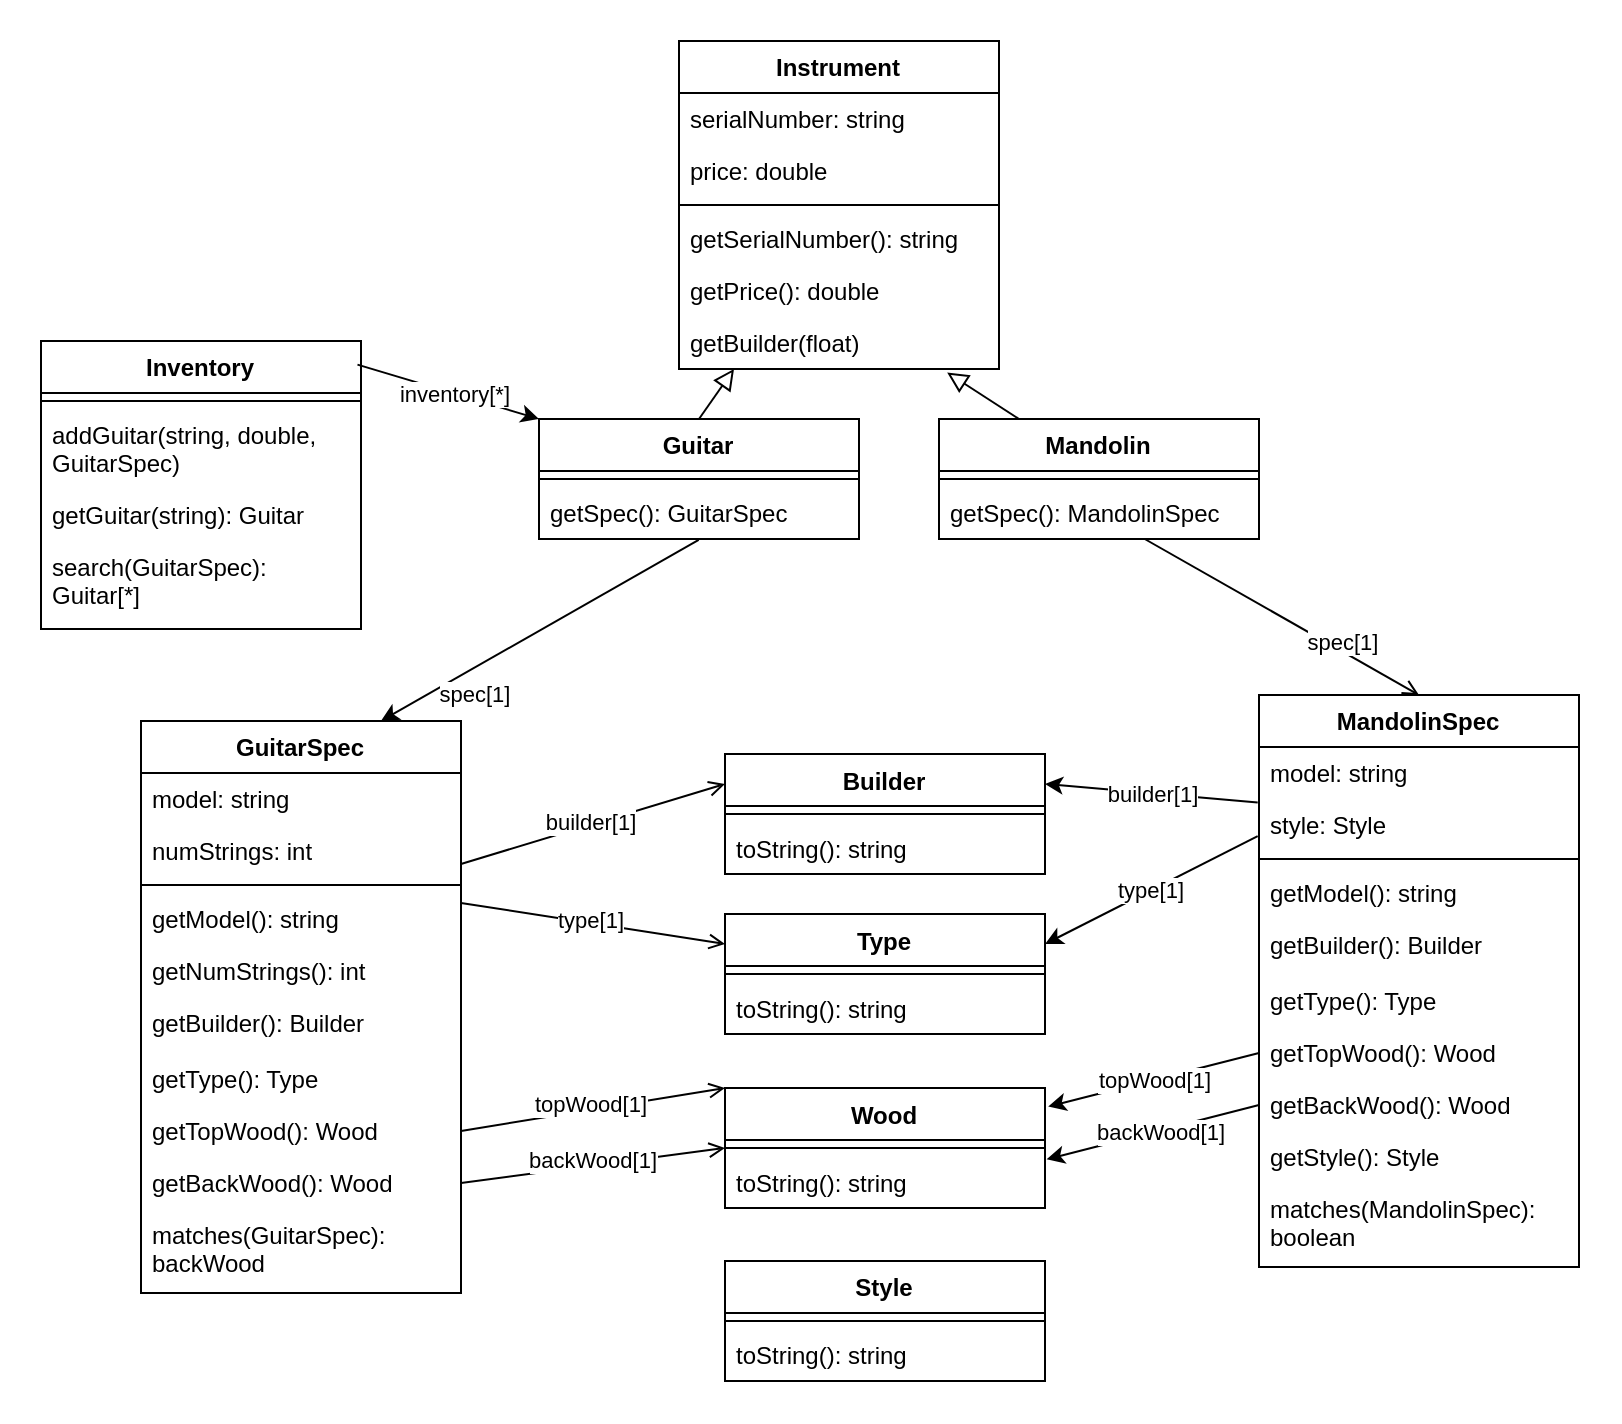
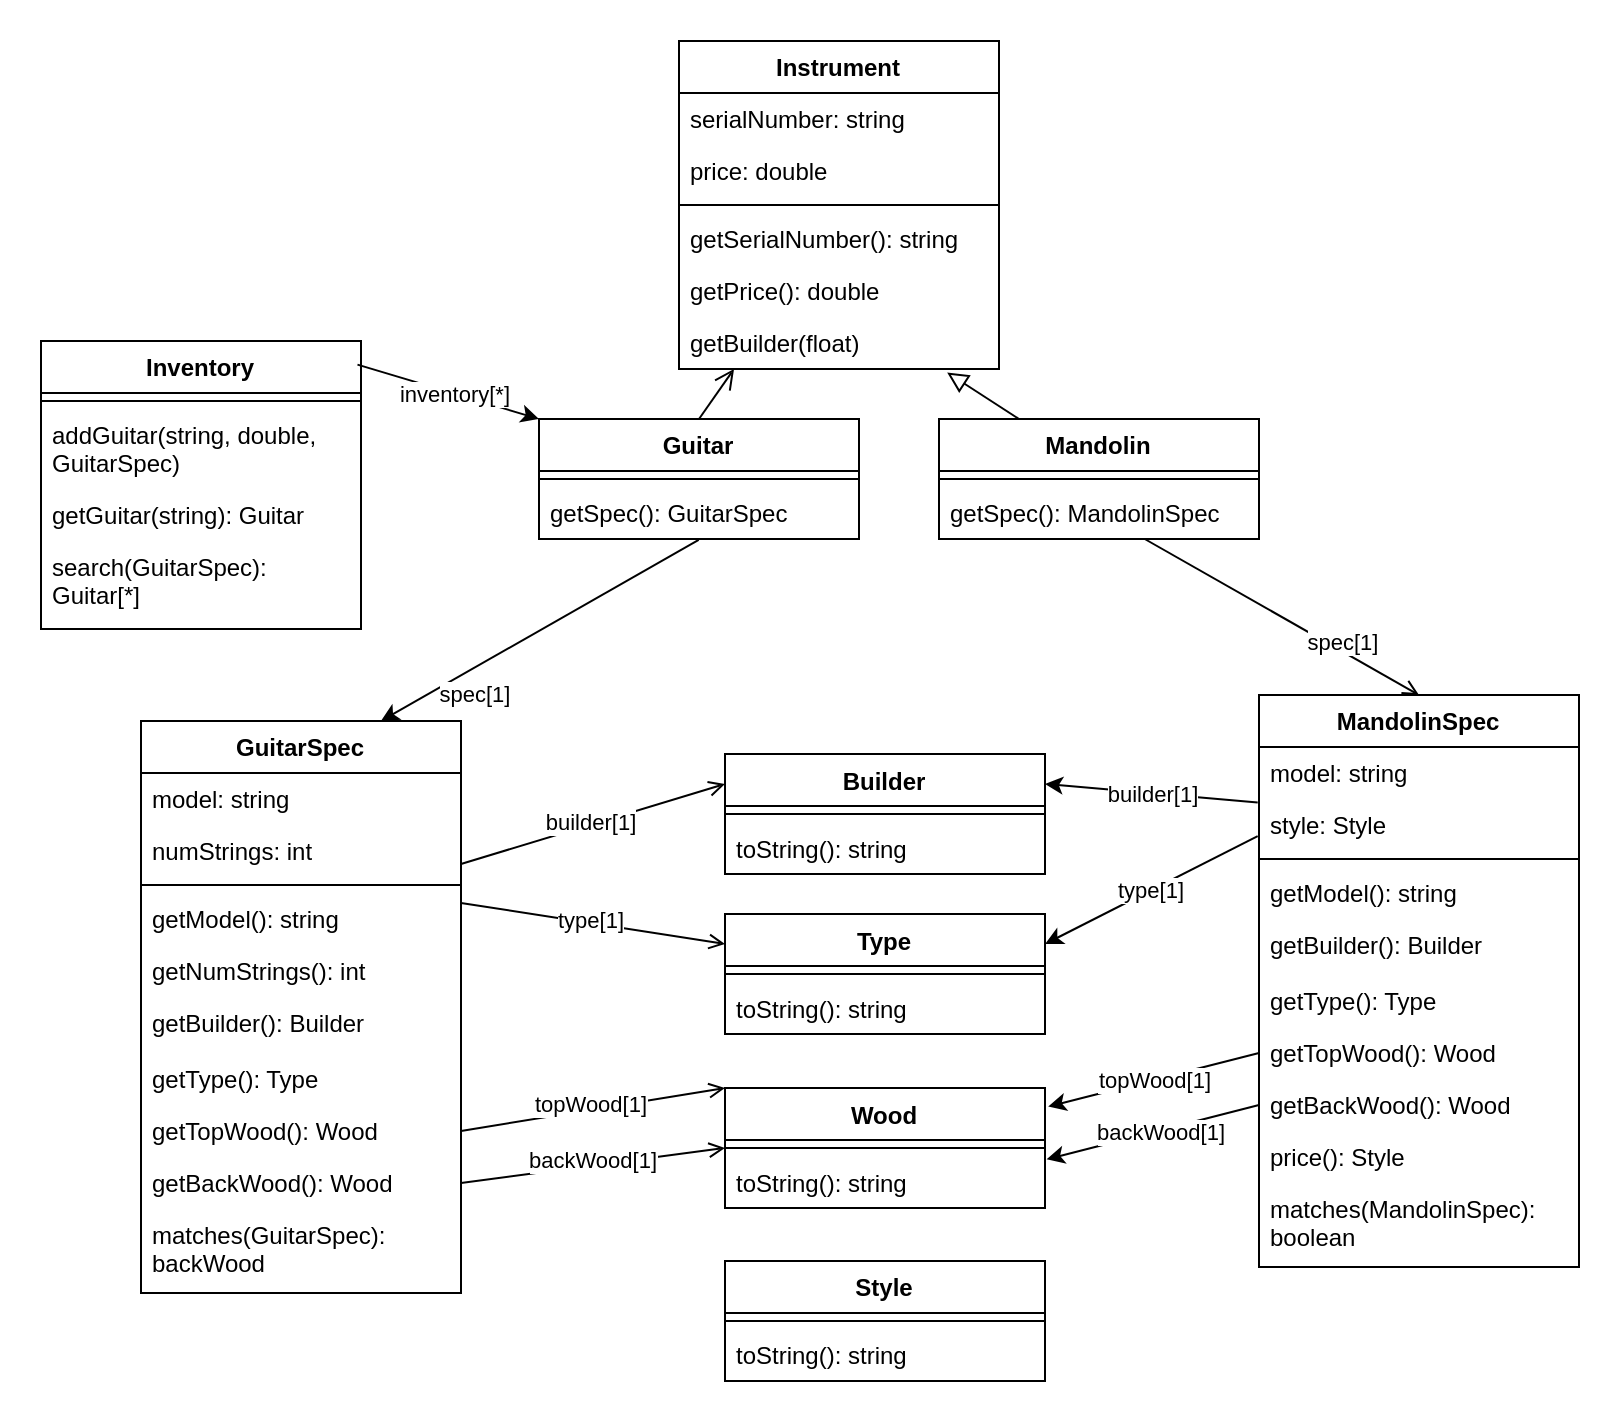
edge "Guitar" -> "getBuilder(float)": arrowhead block -> open
node "getStyle(): Style": label "getStyle(): Style" -> "price(): Style"
